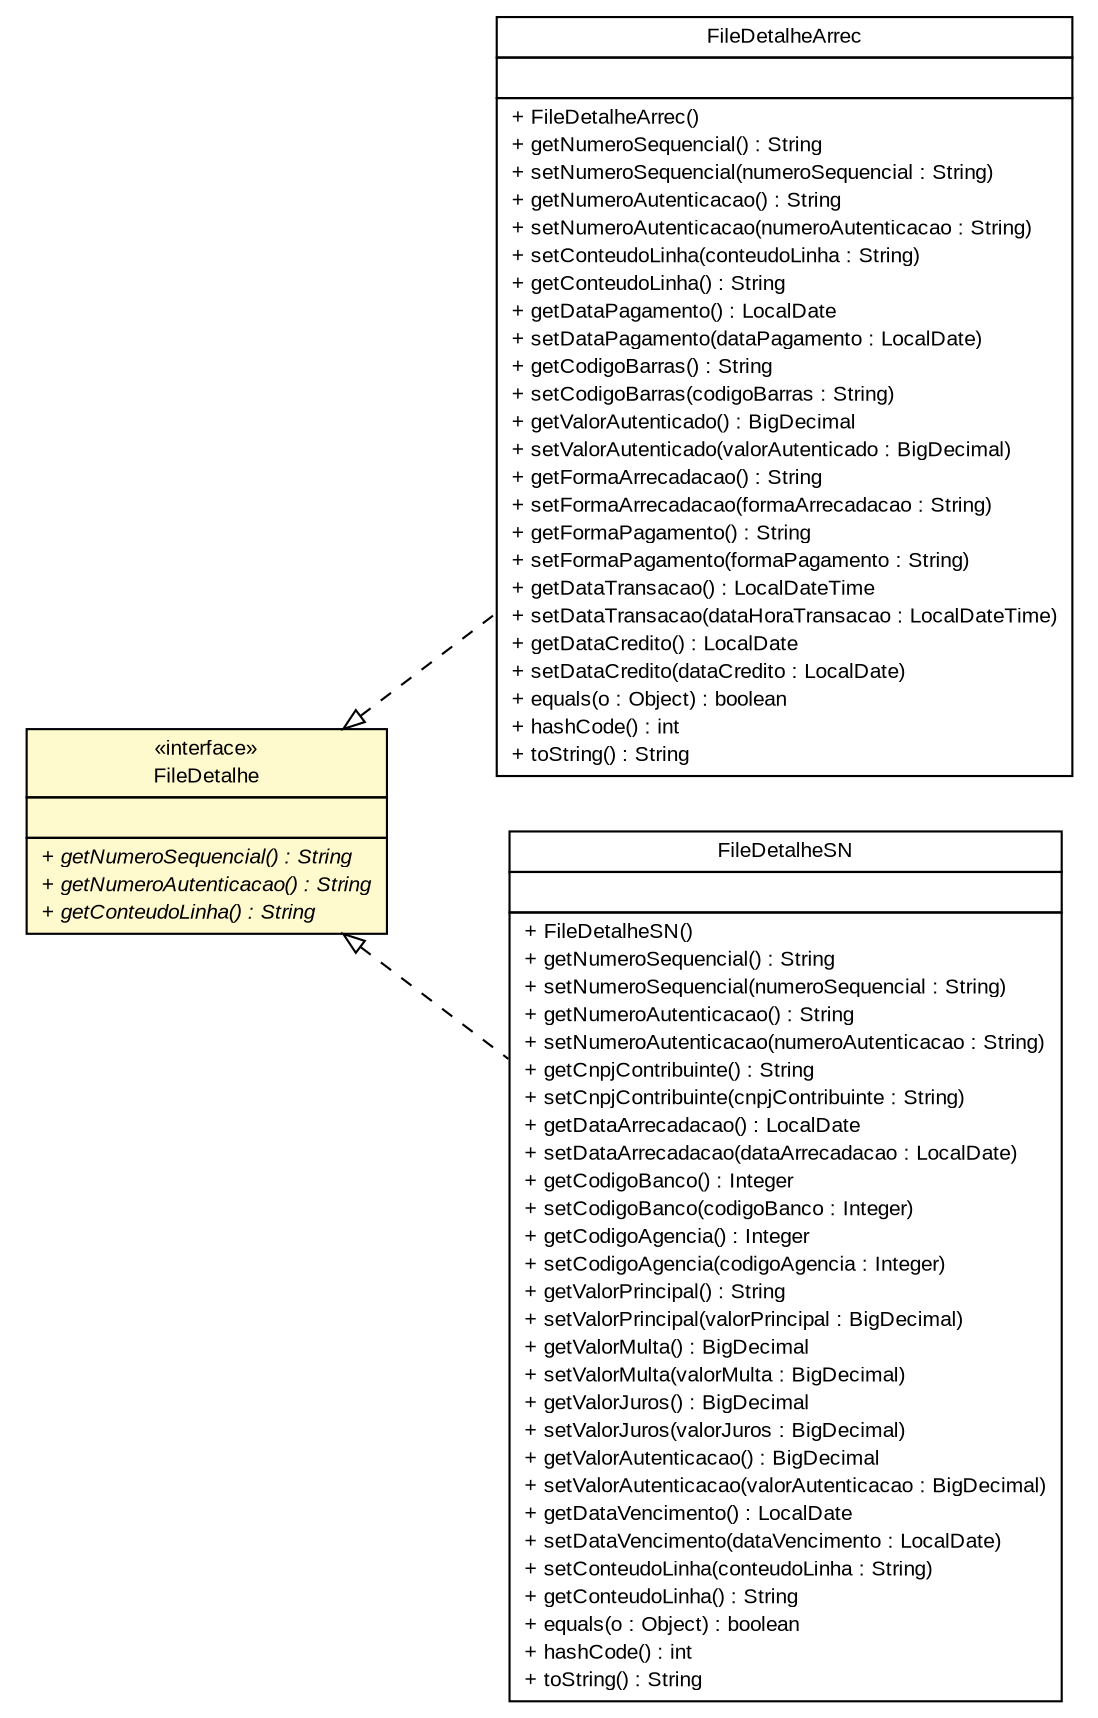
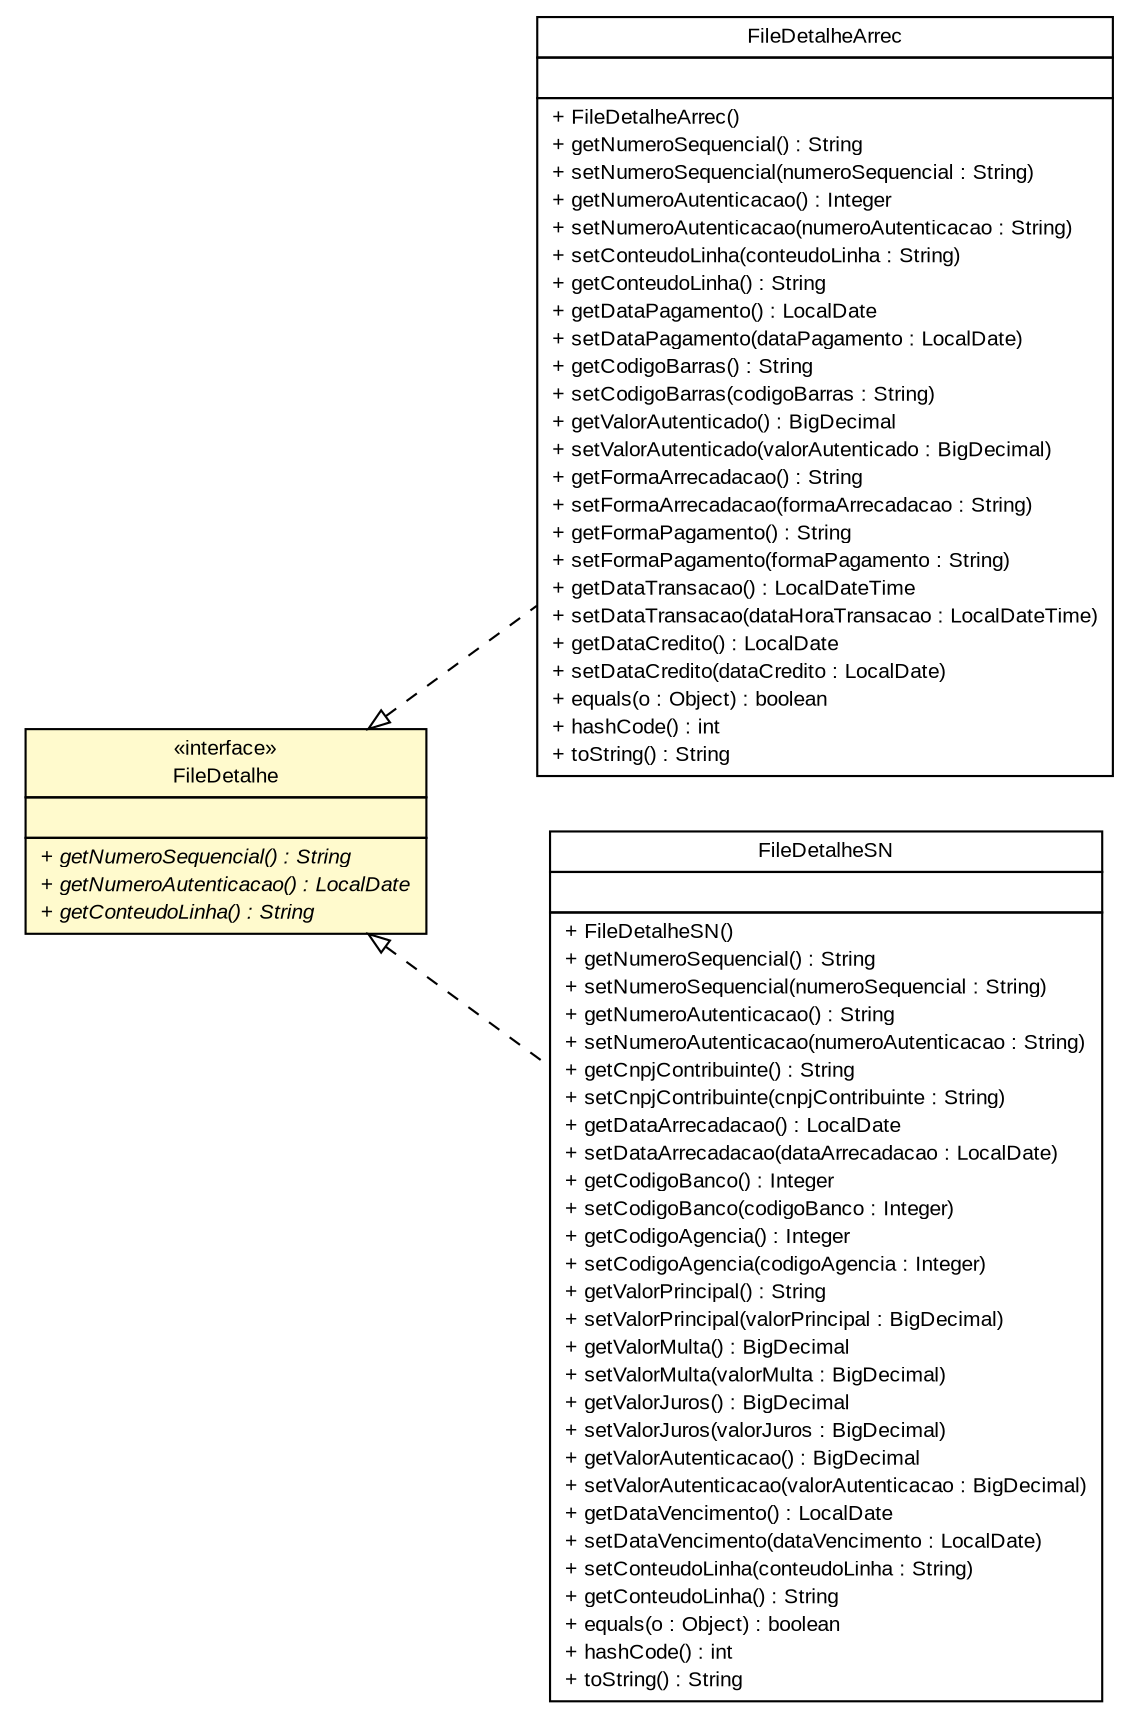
node "FileDetalheArrec": text "+ getNumeroAutenticacao() : String" -> "+ getNumeroAutenticacao() : Integer"
node "FileDetalhe": text "+ getNumeroAutenticacao() : String" -> "+ getNumeroAutenticacao() : LocalDate"
